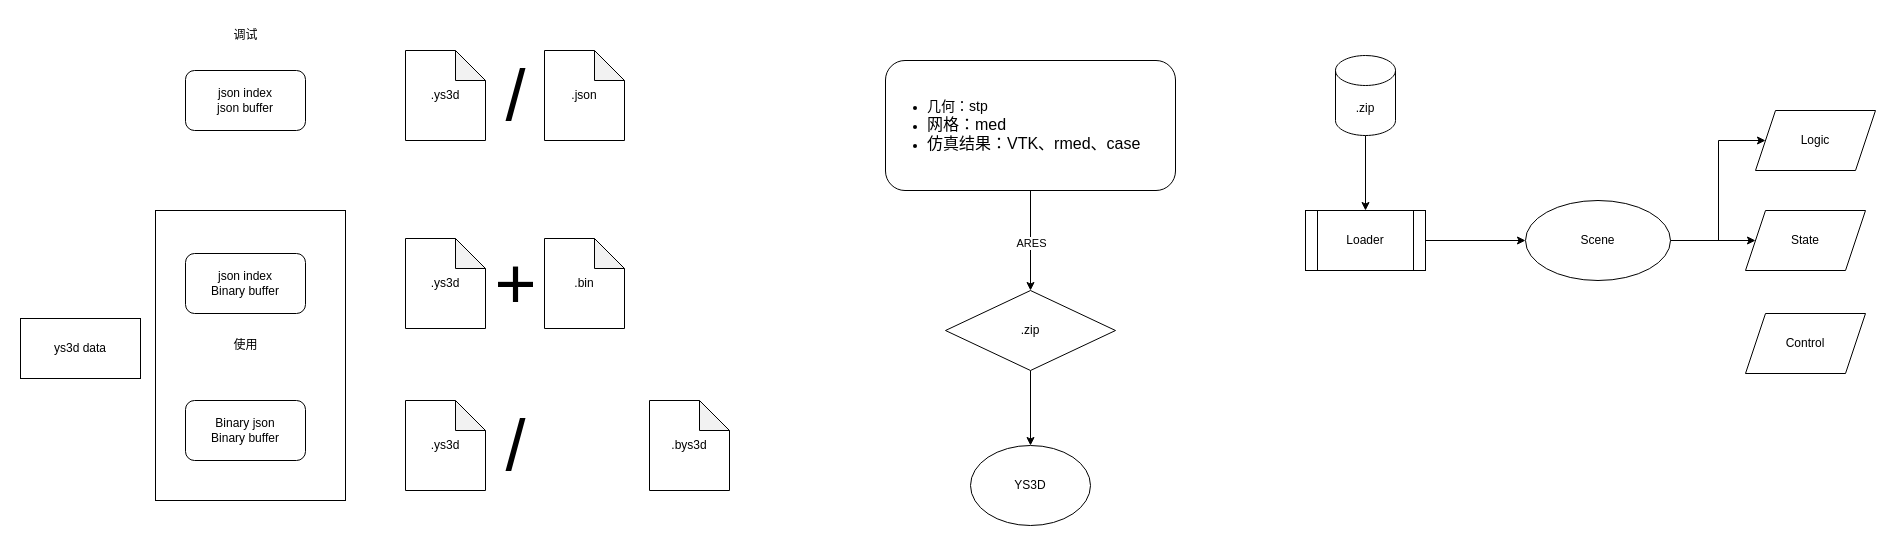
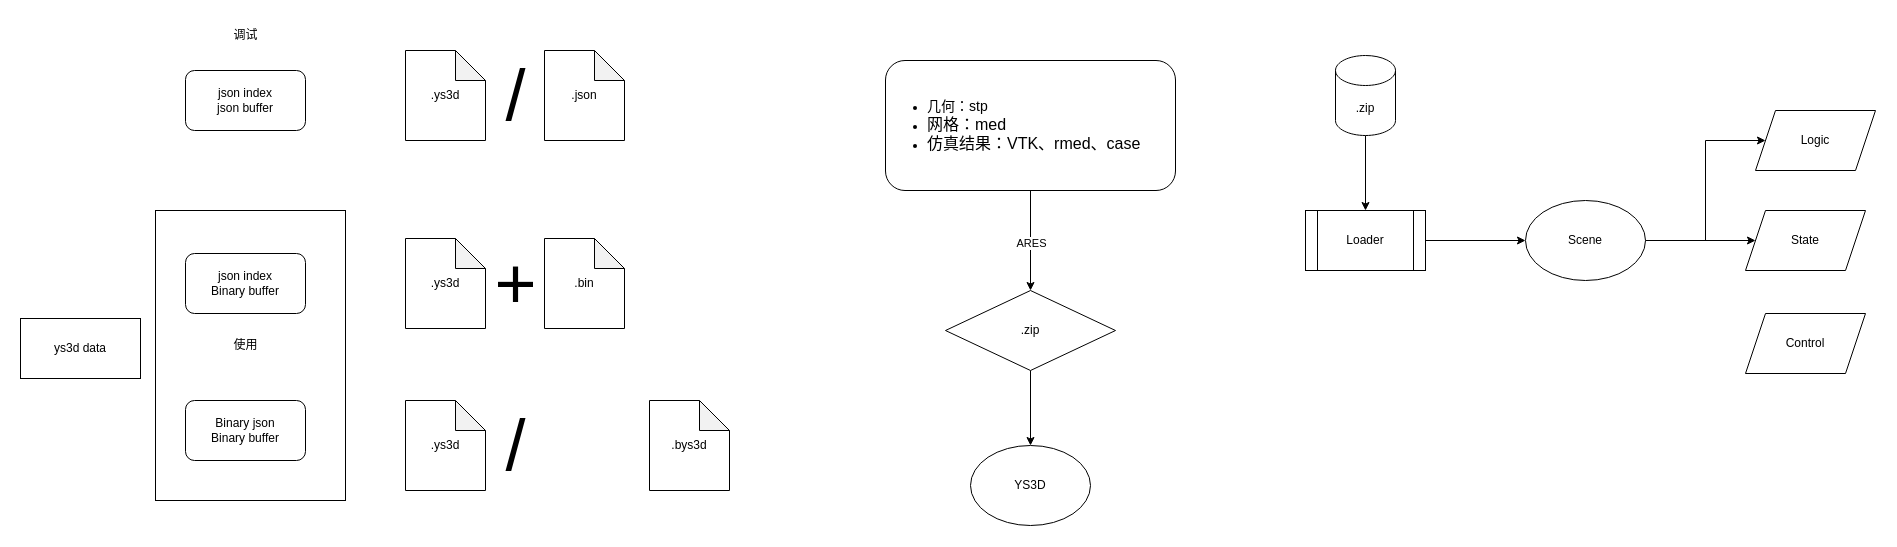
node "Scene": size 145x80 -> 120x80
